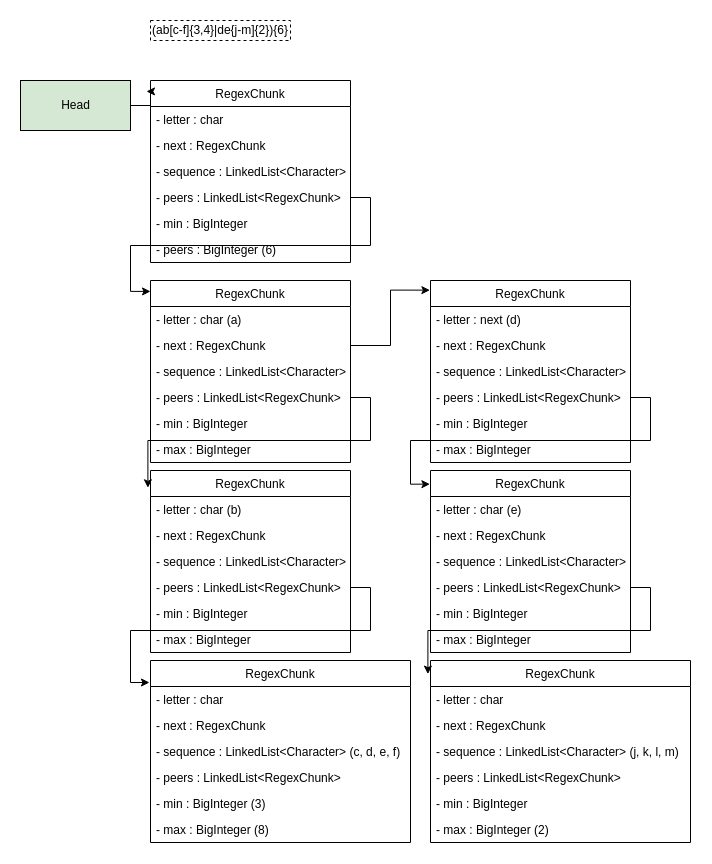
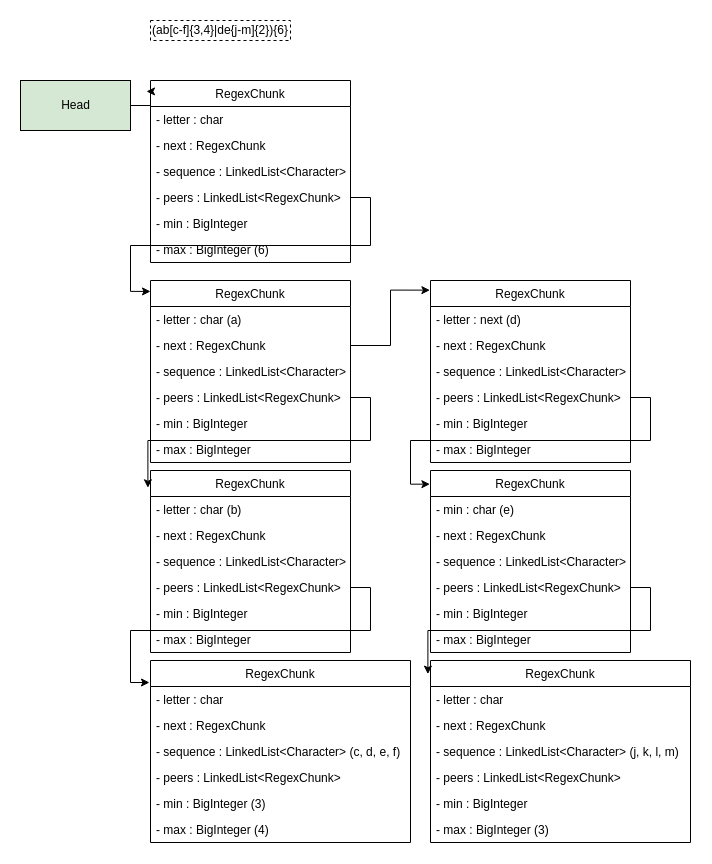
node "- peers : BigInteger (6)": label "- peers : BigInteger (6)" -> "- max : BigInteger (6)"
node "- letter : char (e)": label "- letter : char (e)" -> "- min : char (e)"
node "- max : BigInteger (8)": label "- max : BigInteger (8)" -> "- max : BigInteger (4)"
node "- max : BigInteger (2)": label "- max : BigInteger (2)" -> "- max : BigInteger (3)"
